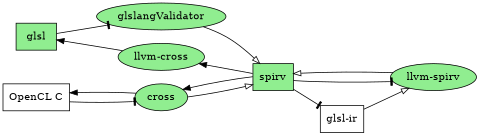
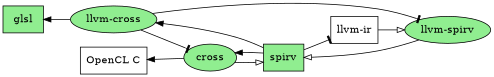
node "glslangValidator": removed
edge "spirv" -> "llvm-spirv": now "llvm-cross" -> "llvm-spirv"
edge "OpenCL C" -> "cross": now "llvm-cross" -> "cross"
node "glsl-ir": label "glsl-ir" -> "llvm-ir"
